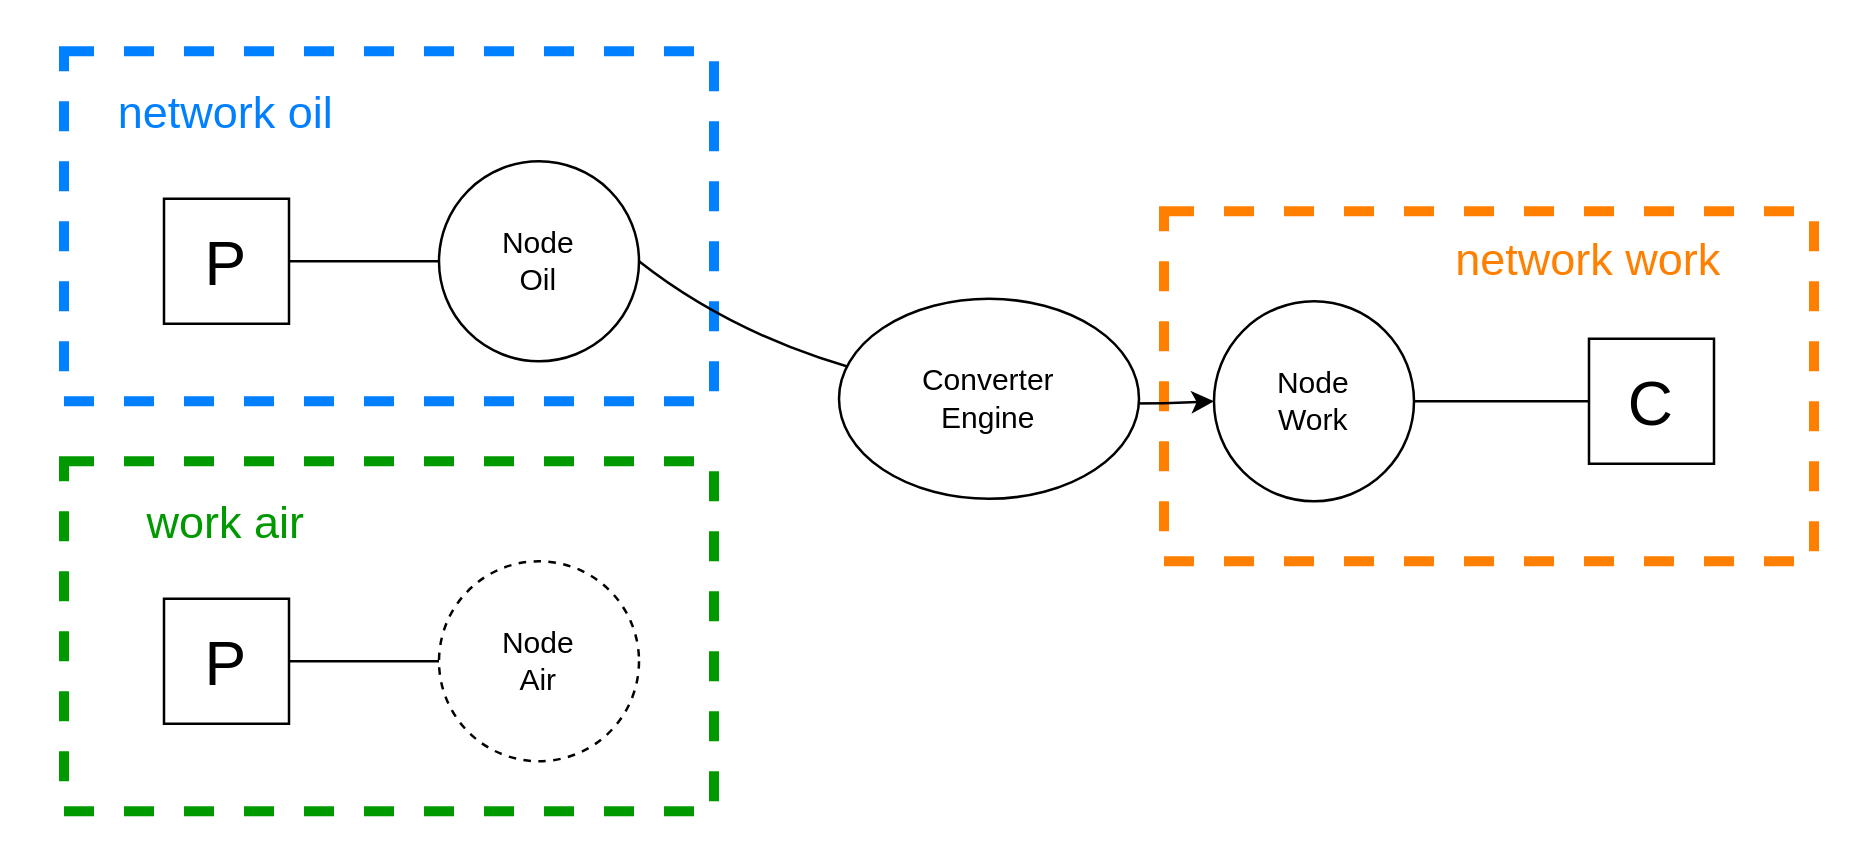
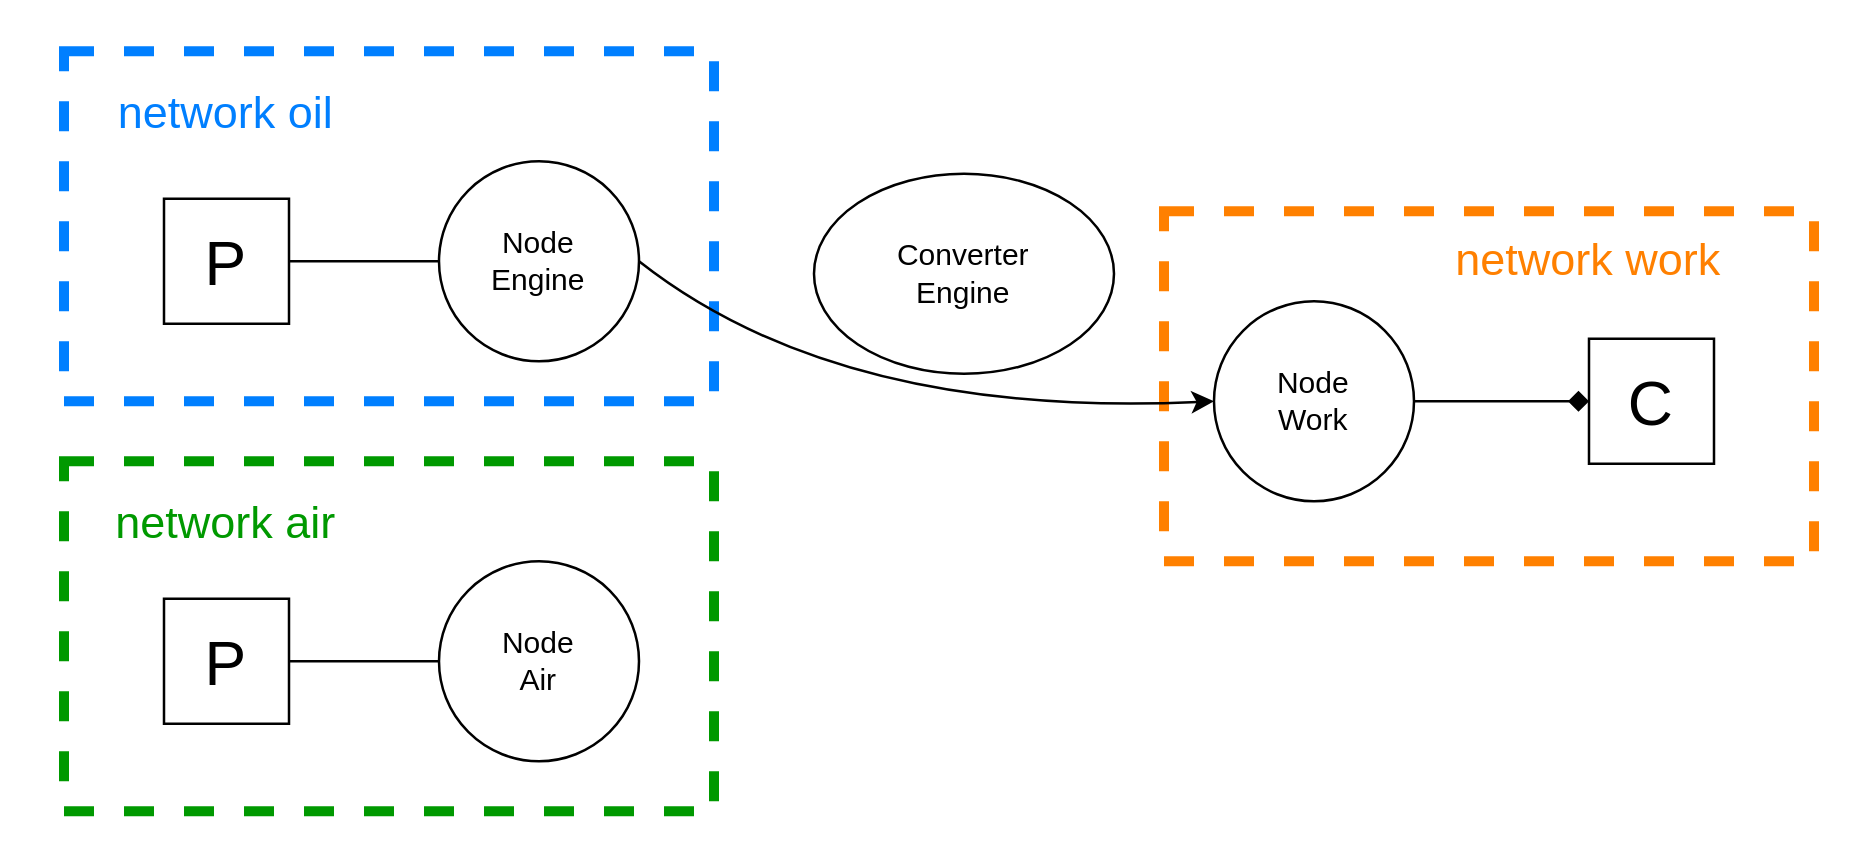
node "Node Oil": label "Node Oil" -> "Node Engine"
node "Converter Engine": moved (989, 399) -> (964, 274)
edge "Node Work" -- "C": arrowhead none -> diamond
node "work air": label "work air" -> "network air"
node "Node Air": style dashed -> solid
